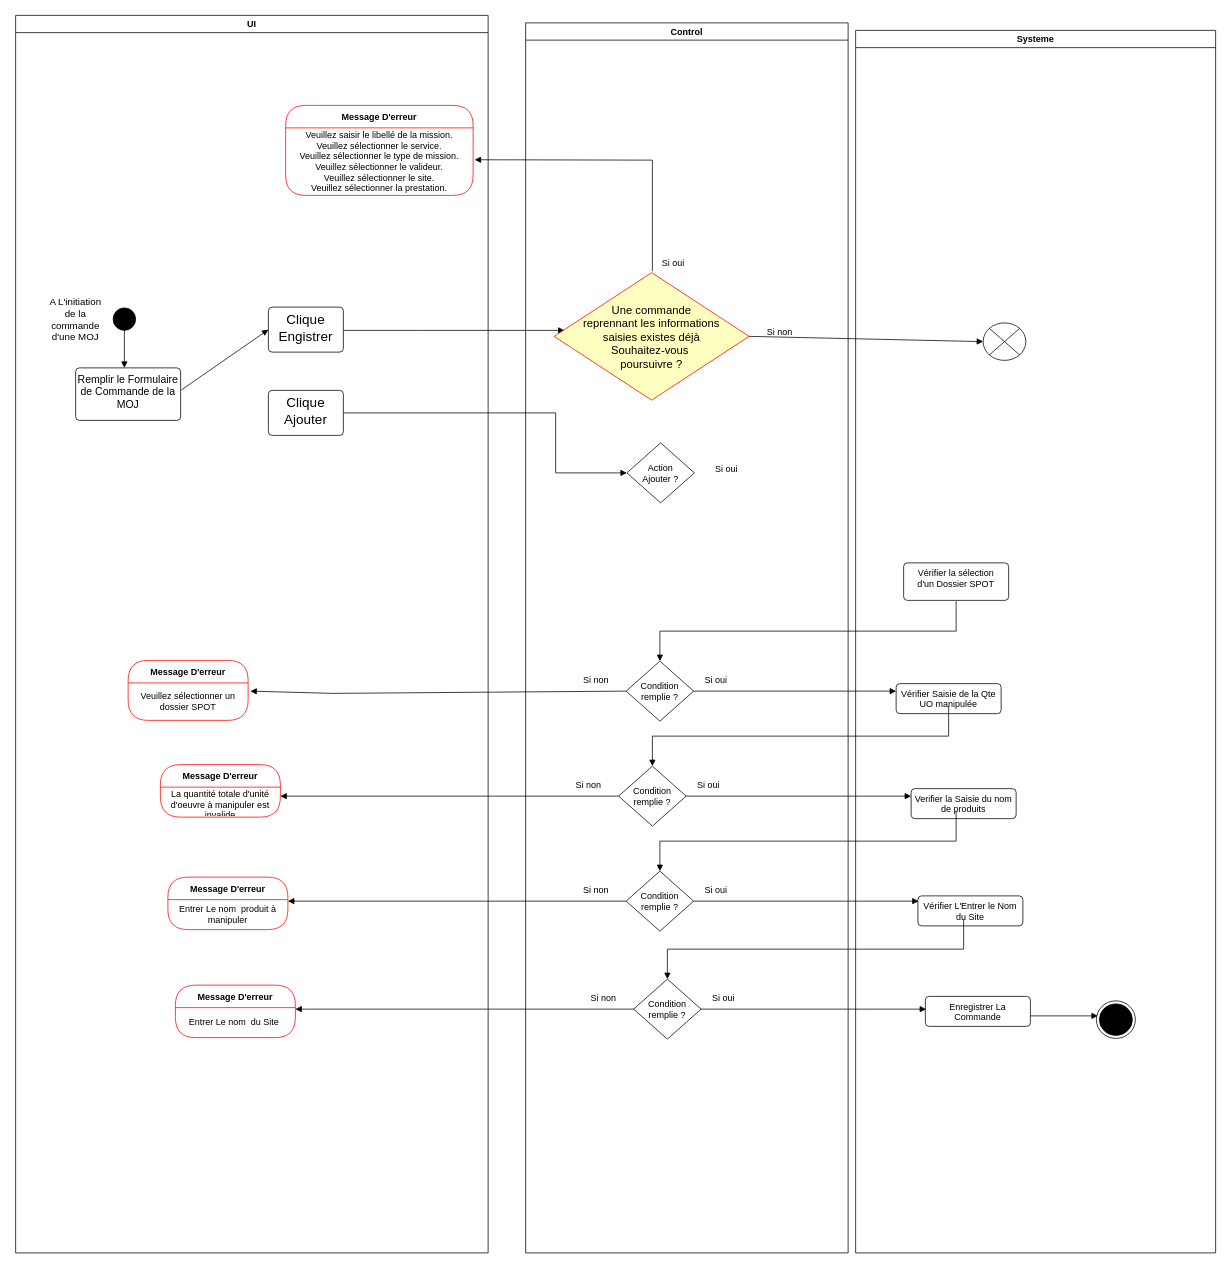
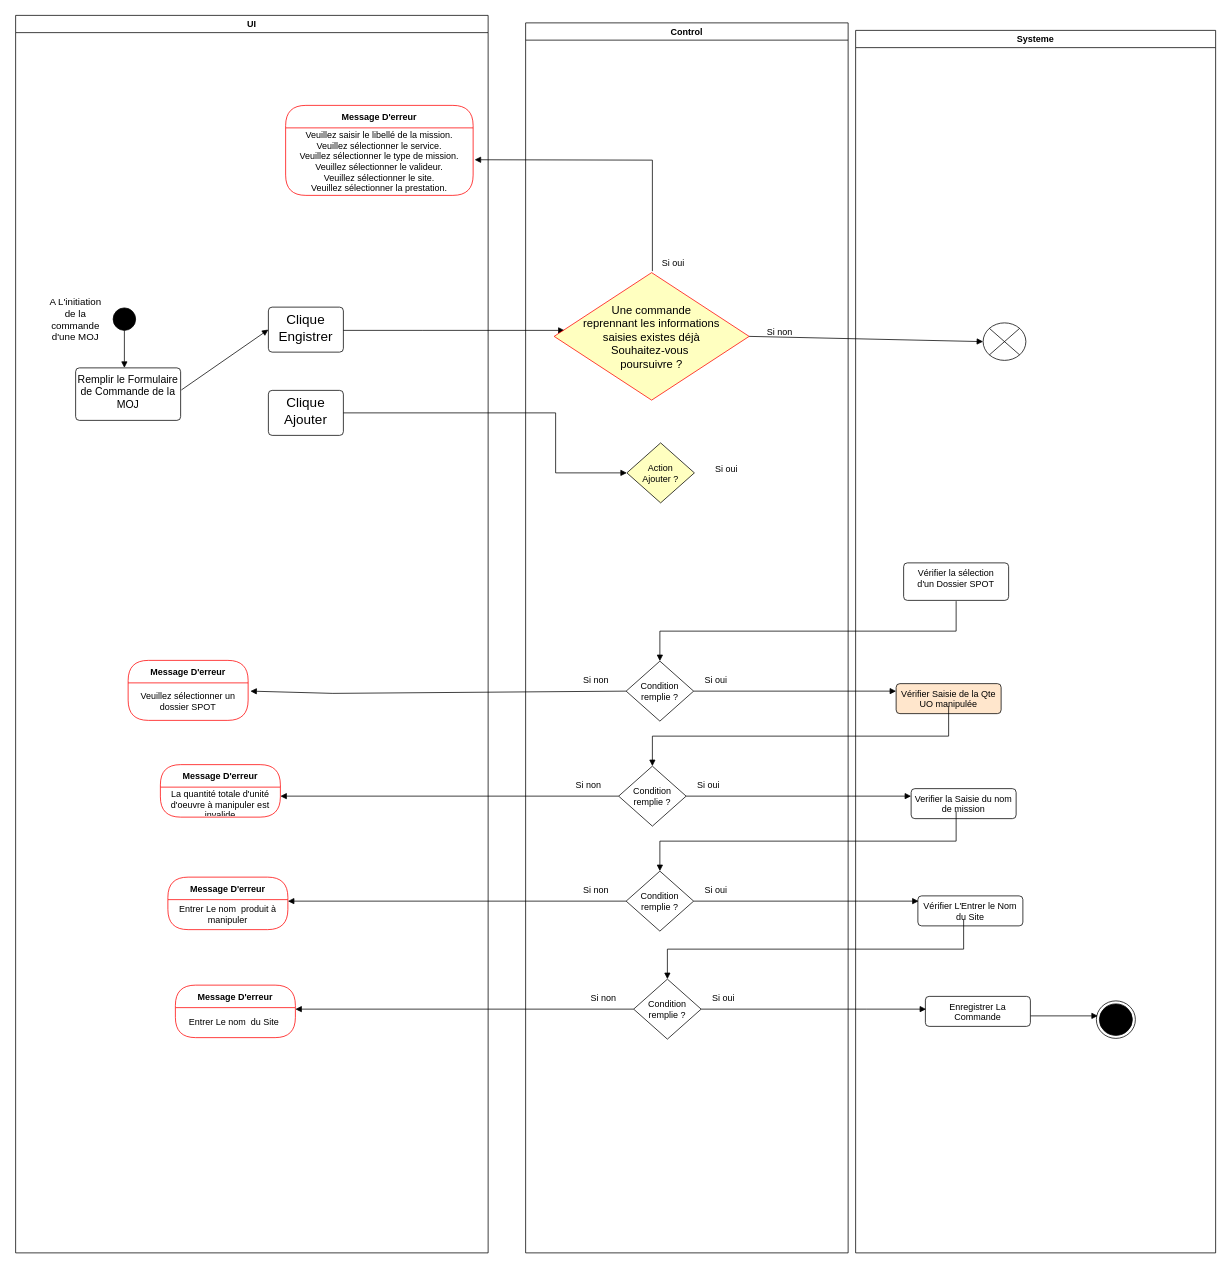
node "Action Ajouter ?": fillcolor #ffffff -> #ffffc0
node "Vérifier Saisie de la Qte UO manipulée": fillcolor #ffffff -> #ffe6cc
node "Verifier la Saisie du nom de produits": label "Verifier la Saisie du nom de produits" -> "Verifier la Saisie du nom de mission"
